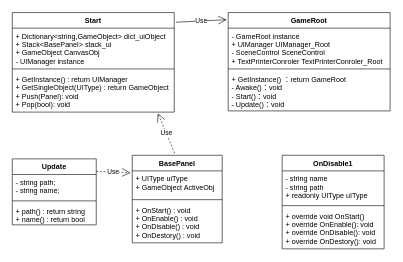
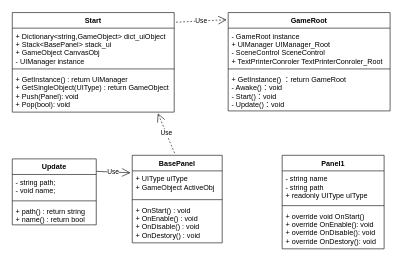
edge "Start" -> "GameRoot": style solid -> dashed
node "OnDisable1": label "OnDisable1" -> "Panel1"
edge "Update" -> "+ UIType uiType + GameObject ActiveObj": style dashed -> solid
node "- string path; - string name;": label "- string path; - string name;" -> "- string path; - void name;"
